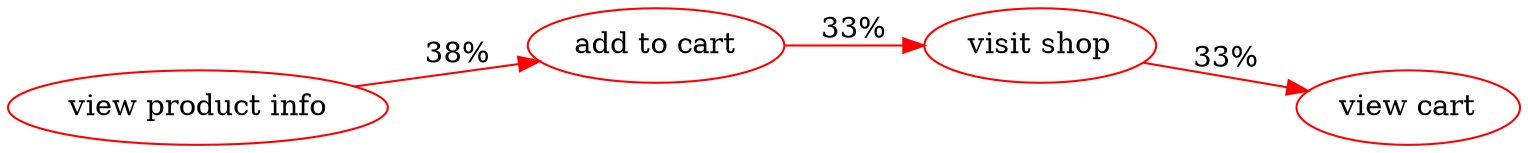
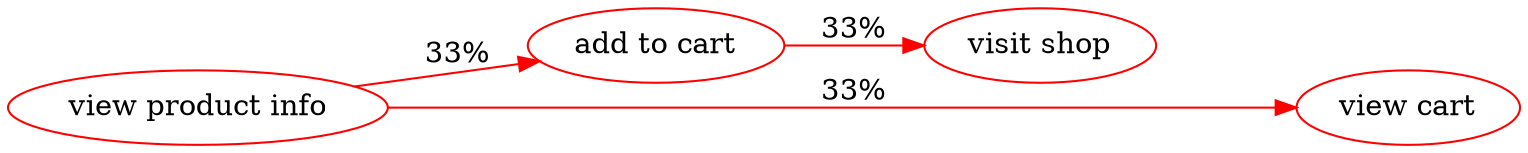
edge "view product info" -> "add to cart": label "38%" -> "33%"
edge "visit shop" -> "view cart": now "view product info" -> "view cart"
